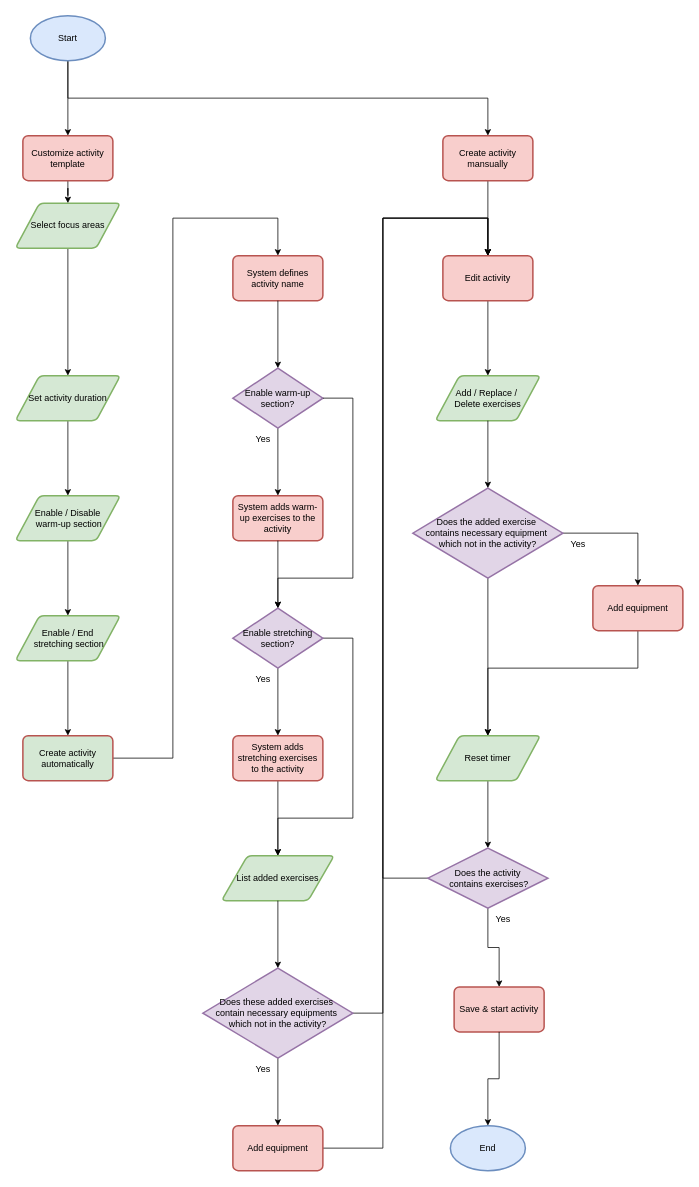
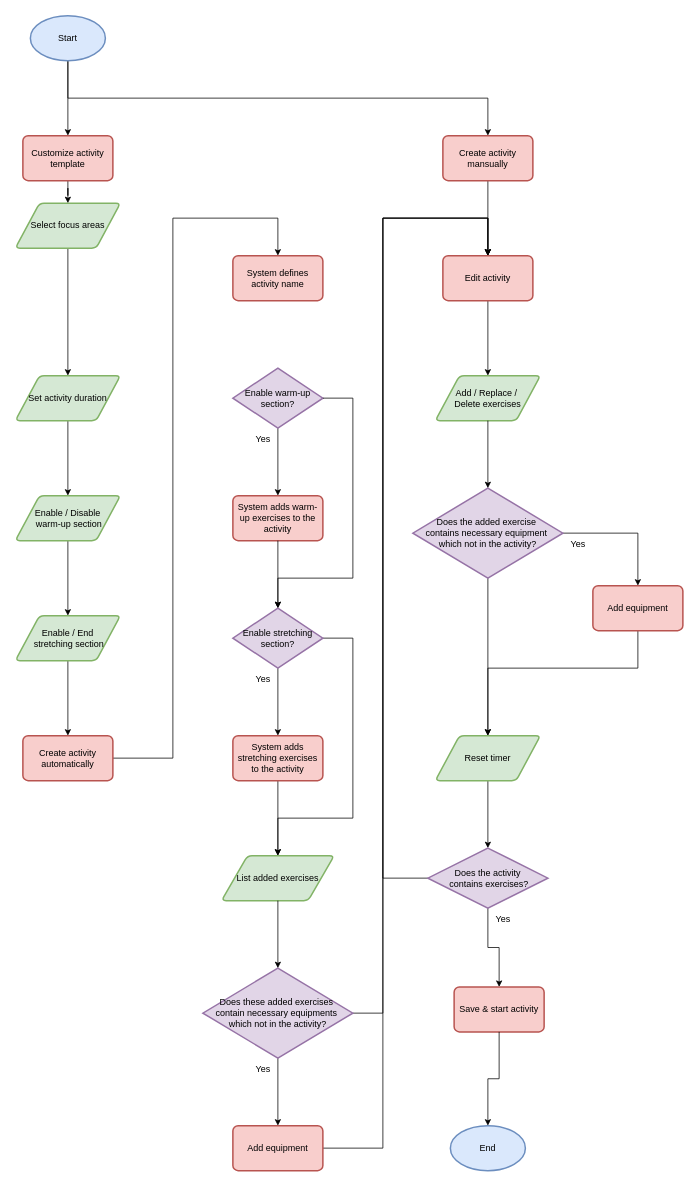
edge "System defines activity name" -> "Enable warm-up section?": removed
node "Create activity automatically": fillcolor #d5e8d4 -> #f8cecc
